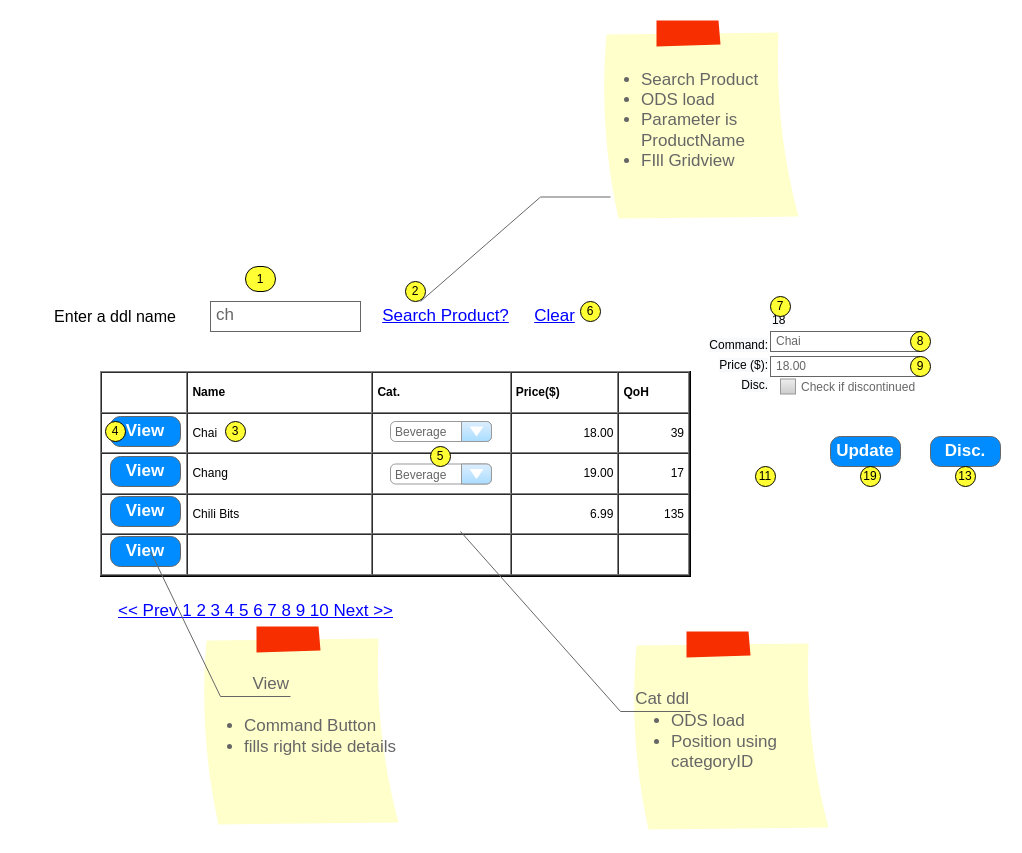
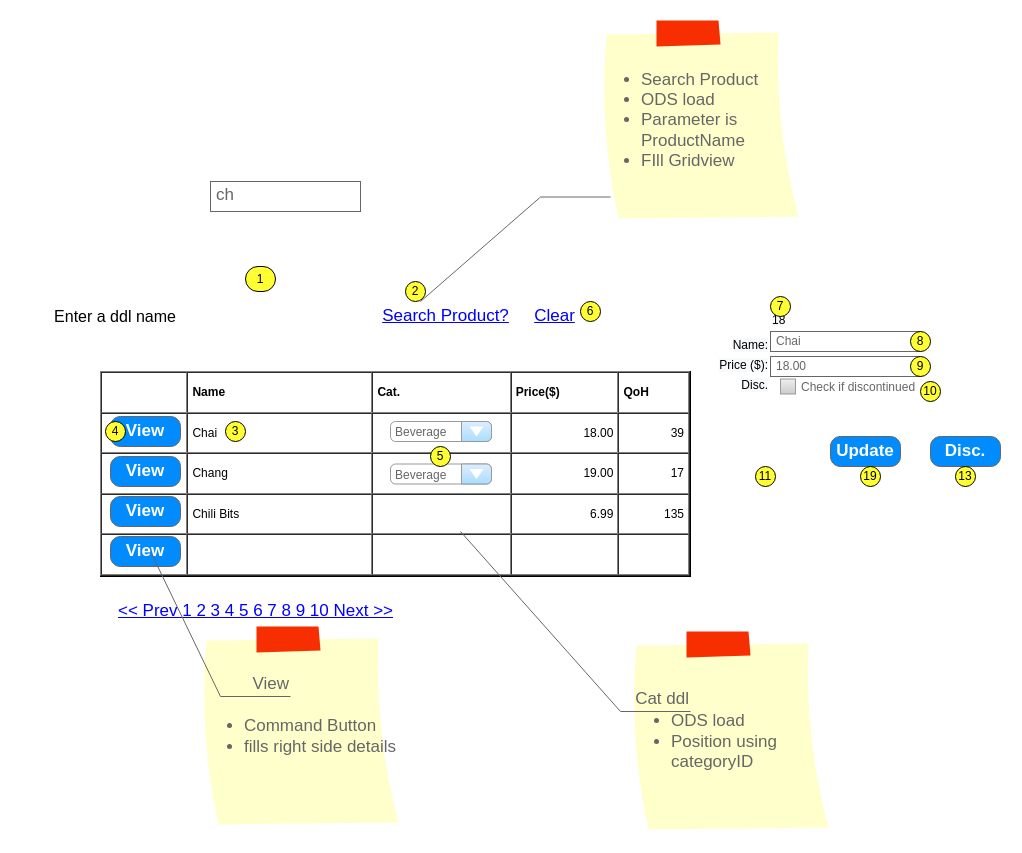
node "ch": moved (286, 317) -> (286, 197)
node "Command:": label "Command:" -> "Name:"
node "10": added
